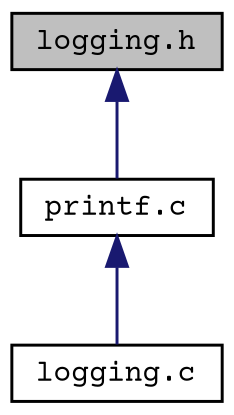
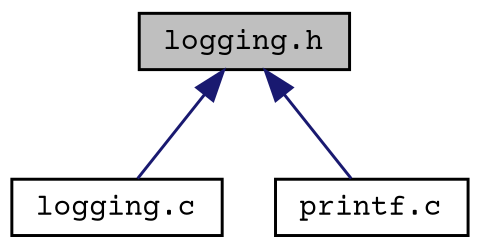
edge "logging.c" -> "printf.c": now "logging.c" -> "logging.h"
